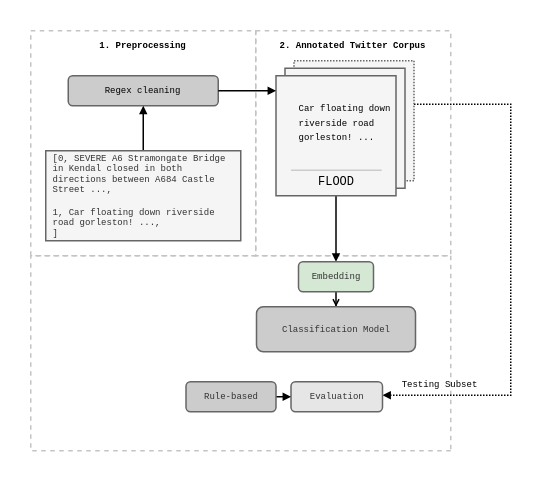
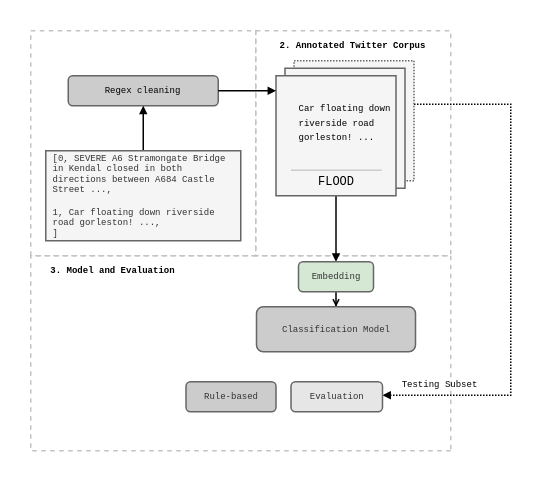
node "1. Preprocessing": removed
node "3. Model and Evaluation": added
edge "Rule-based" -> "Evaluation": removed
